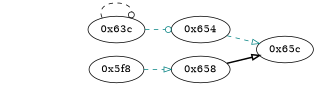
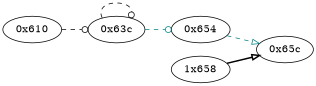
node "0x610": added
node "0x5f8": removed
node "0x658": label "0x658" -> "1x658"
